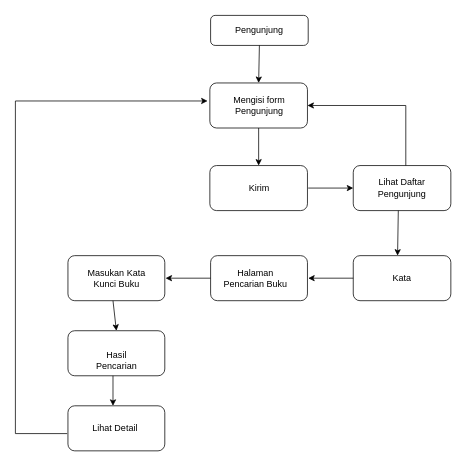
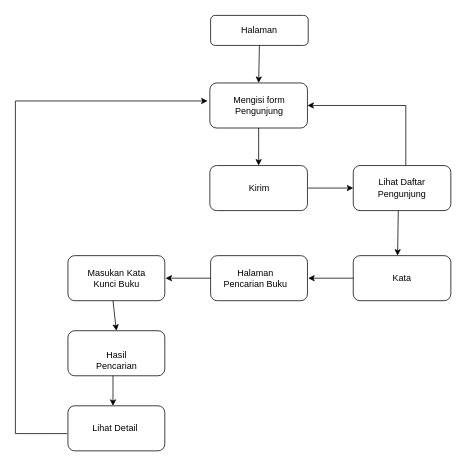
node "Pengunjung": label "Pengunjung" -> "Halaman"
